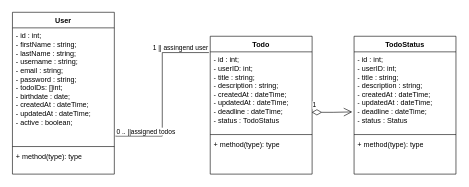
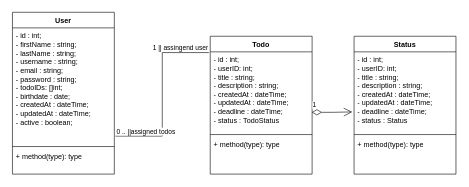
node "TodoStatus": label "TodoStatus" -> "Status"
